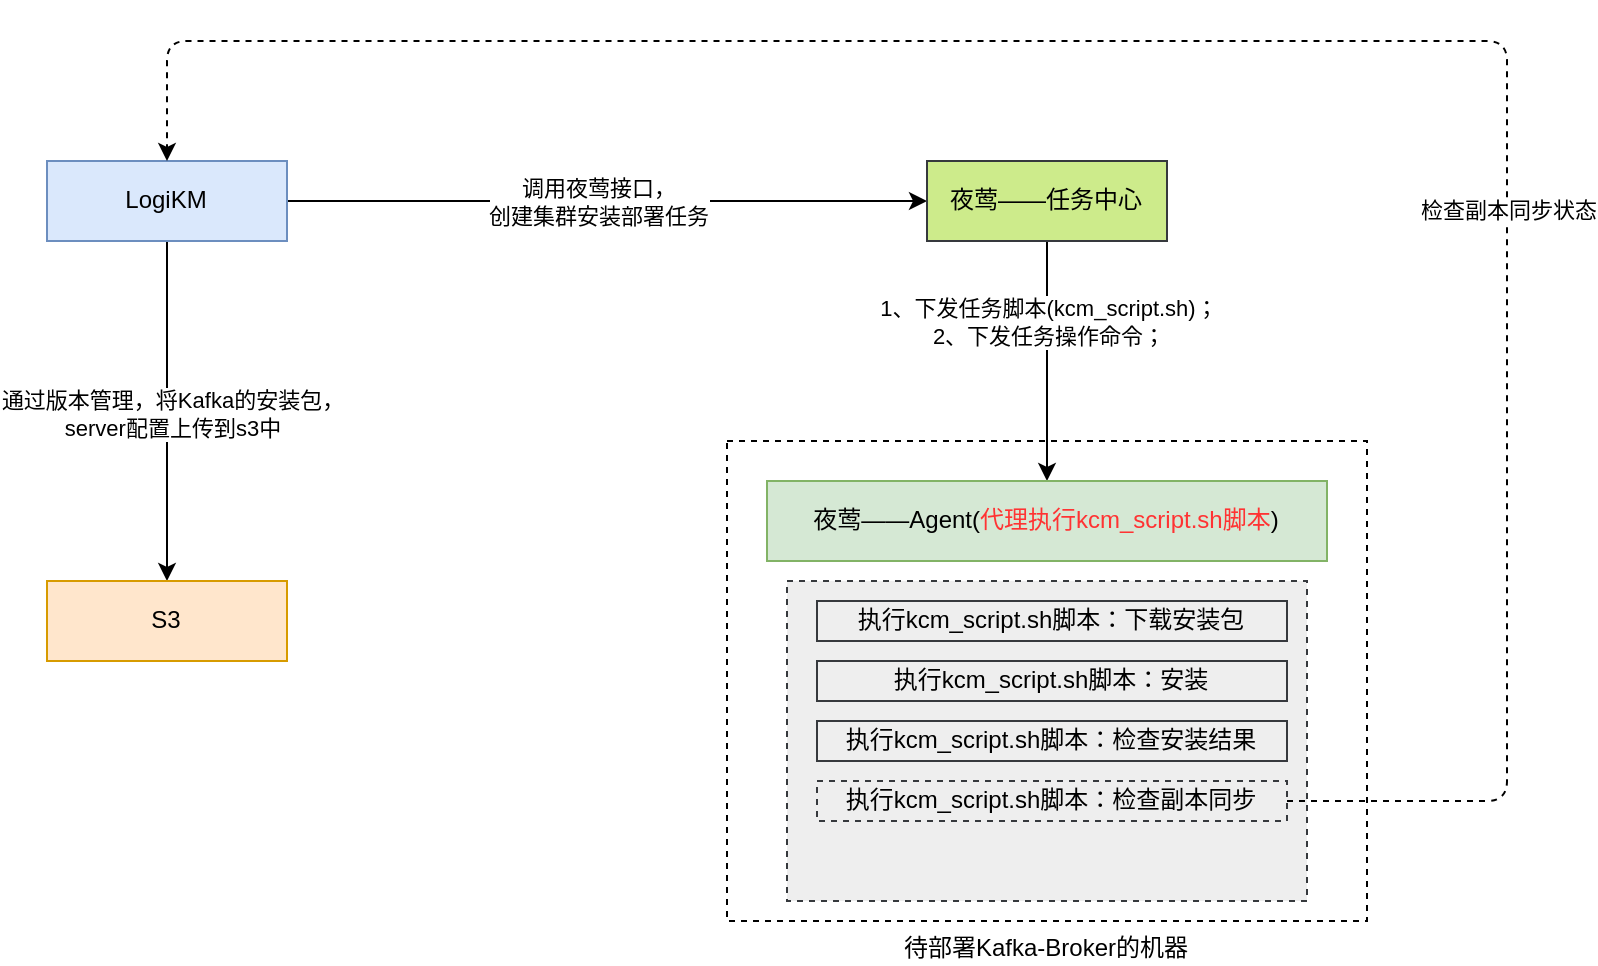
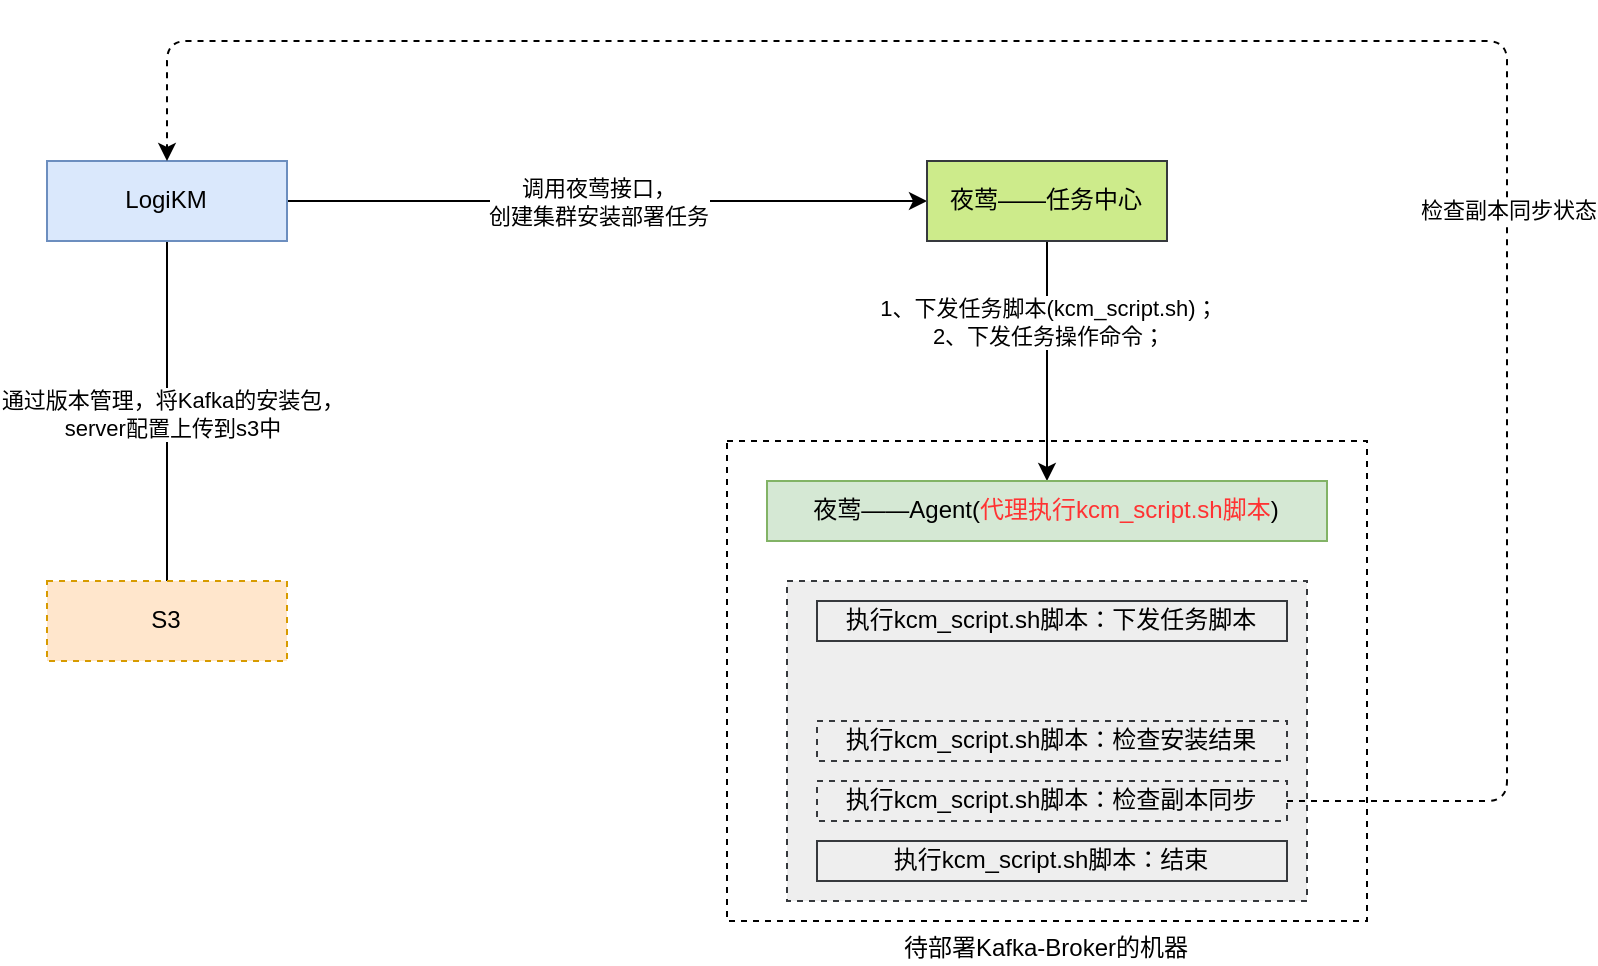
node "夜莺——Agent(代理执行kcm_script.sh脚本)": size 560x80 -> 560x60
edge "LogiKM" -> "S3": arrowhead classic -> none
node "S3": style solid -> dashed
node "执行kcm_script.sh脚本：下载安装包": label "执行kcm_script.sh脚本：下载安装包" -> "执行kcm_script.sh脚本：下发任务脚本"
node "执行kcm_script.sh脚本：安装": removed
node "执行kcm_script.sh脚本：检查安装结果": style solid -> dashed
node "执行kcm_script.sh脚本：结束": added
